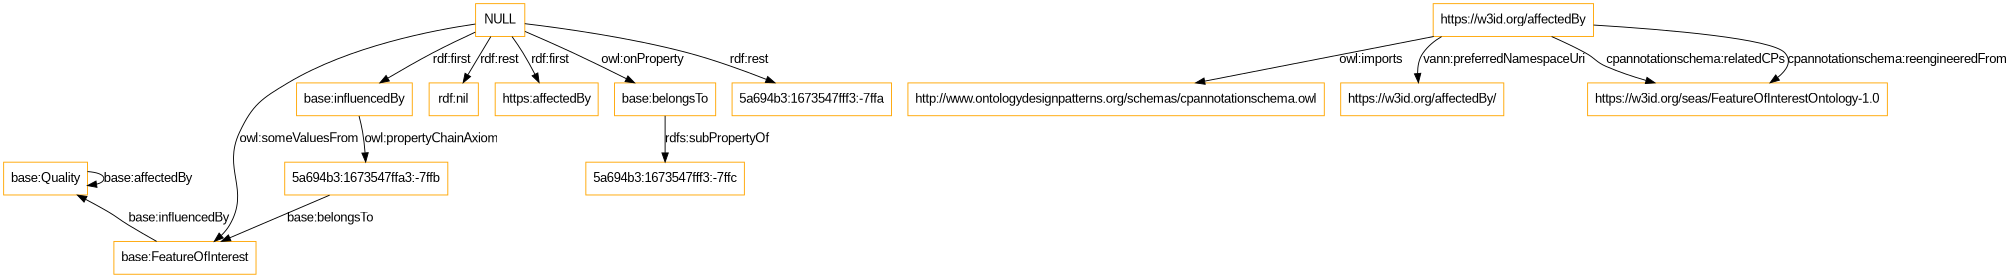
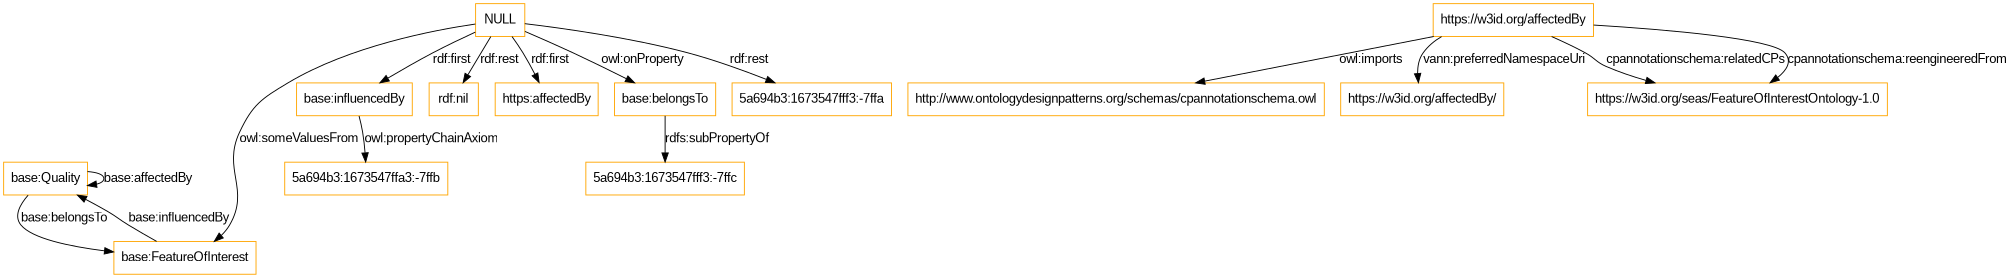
edge "5a694b3:1673547ffa3:-7ffb" -> "base:FeatureOfInterest": now "base:Quality" -> "base:FeatureOfInterest"
